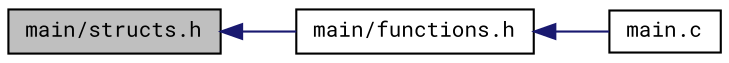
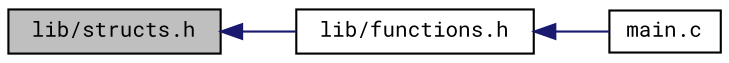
node "main/structs.h": label "main/structs.h" -> "lib/structs.h"
node "main/functions.h": label "main/functions.h" -> "lib/functions.h"
